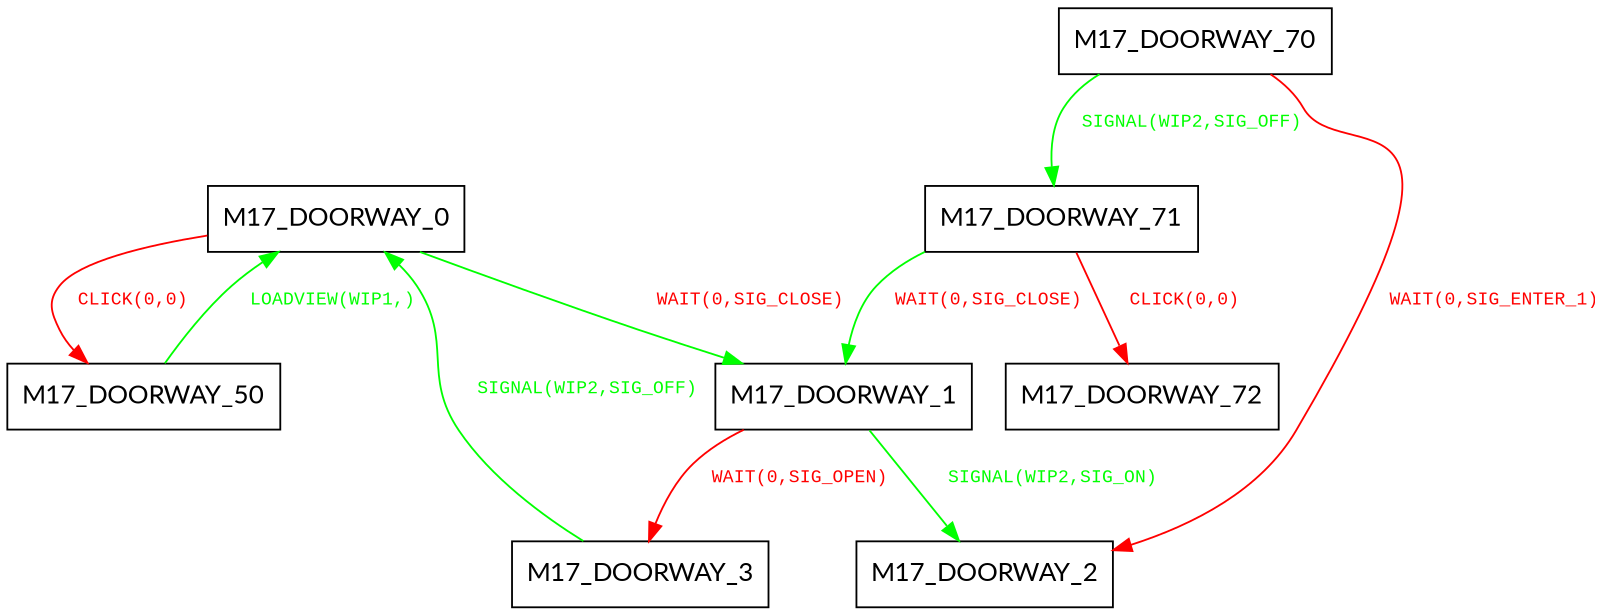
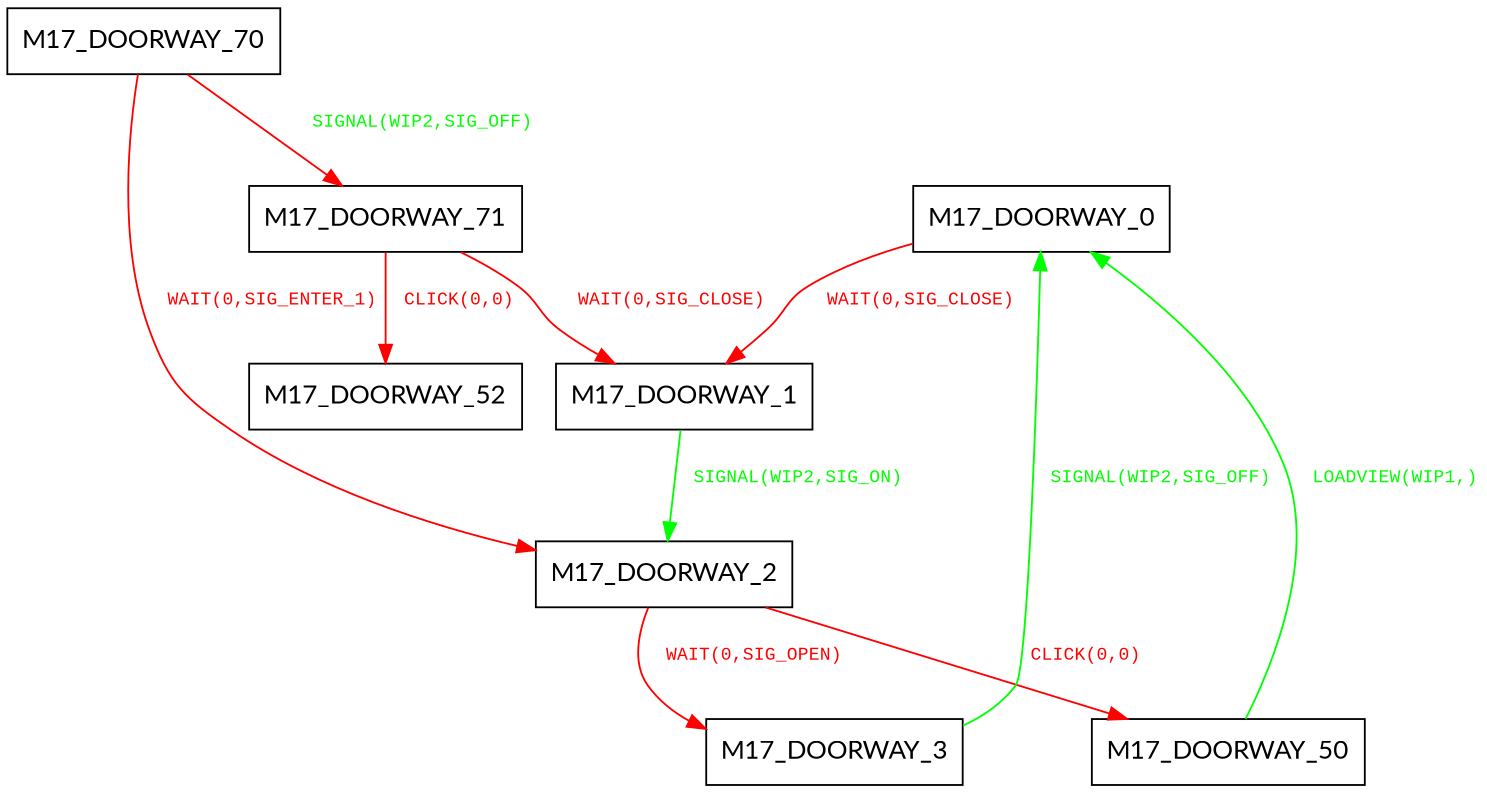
edge "M17_DOORWAY_70" -> "M17_DOORWAY_71": color green -> red
edge "M17_DOORWAY_0" -> "M17_DOORWAY_50": now "M17_DOORWAY_2" -> "M17_DOORWAY_50"
edge "M17_DOORWAY_71" -> "M17_DOORWAY_1": color green -> red
edge "M17_DOORWAY_0" -> "M17_DOORWAY_1": color green -> red
node "M17_DOORWAY_72": label "M17_DOORWAY_72" -> "M17_DOORWAY_52"
edge "M17_DOORWAY_1" -> "M17_DOORWAY_3": now "M17_DOORWAY_2" -> "M17_DOORWAY_3"
